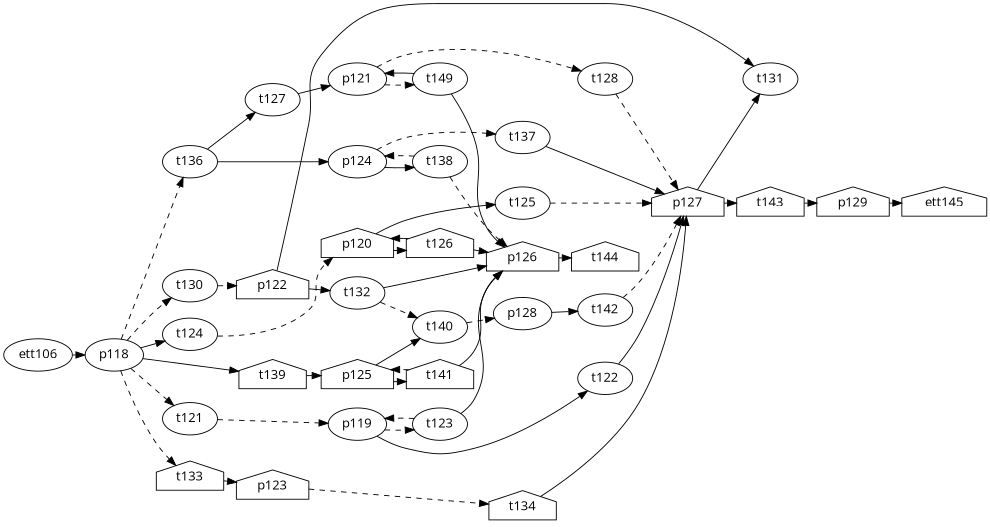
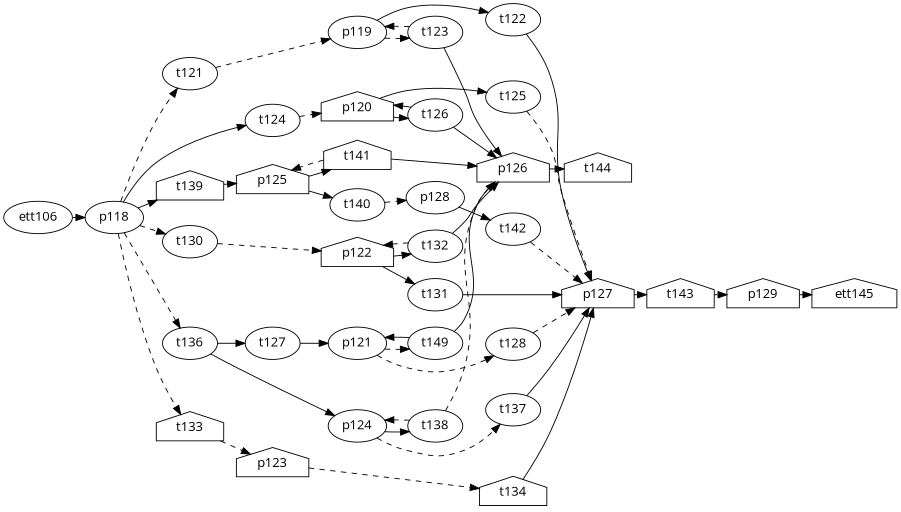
edge "p127" -> "t131": reversed
node "t126": shape house -> ellipse
edge "t132" -> "t140": now "t132" -> "p122"
